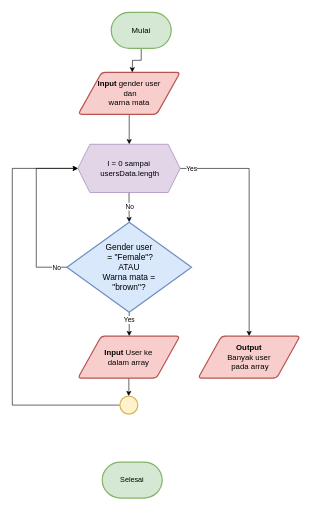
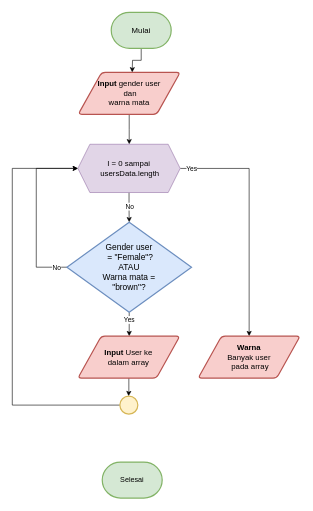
node "Output Banyak user pada array": label "Output Banyak user pada array" -> "Warna Banyak user pada array"
